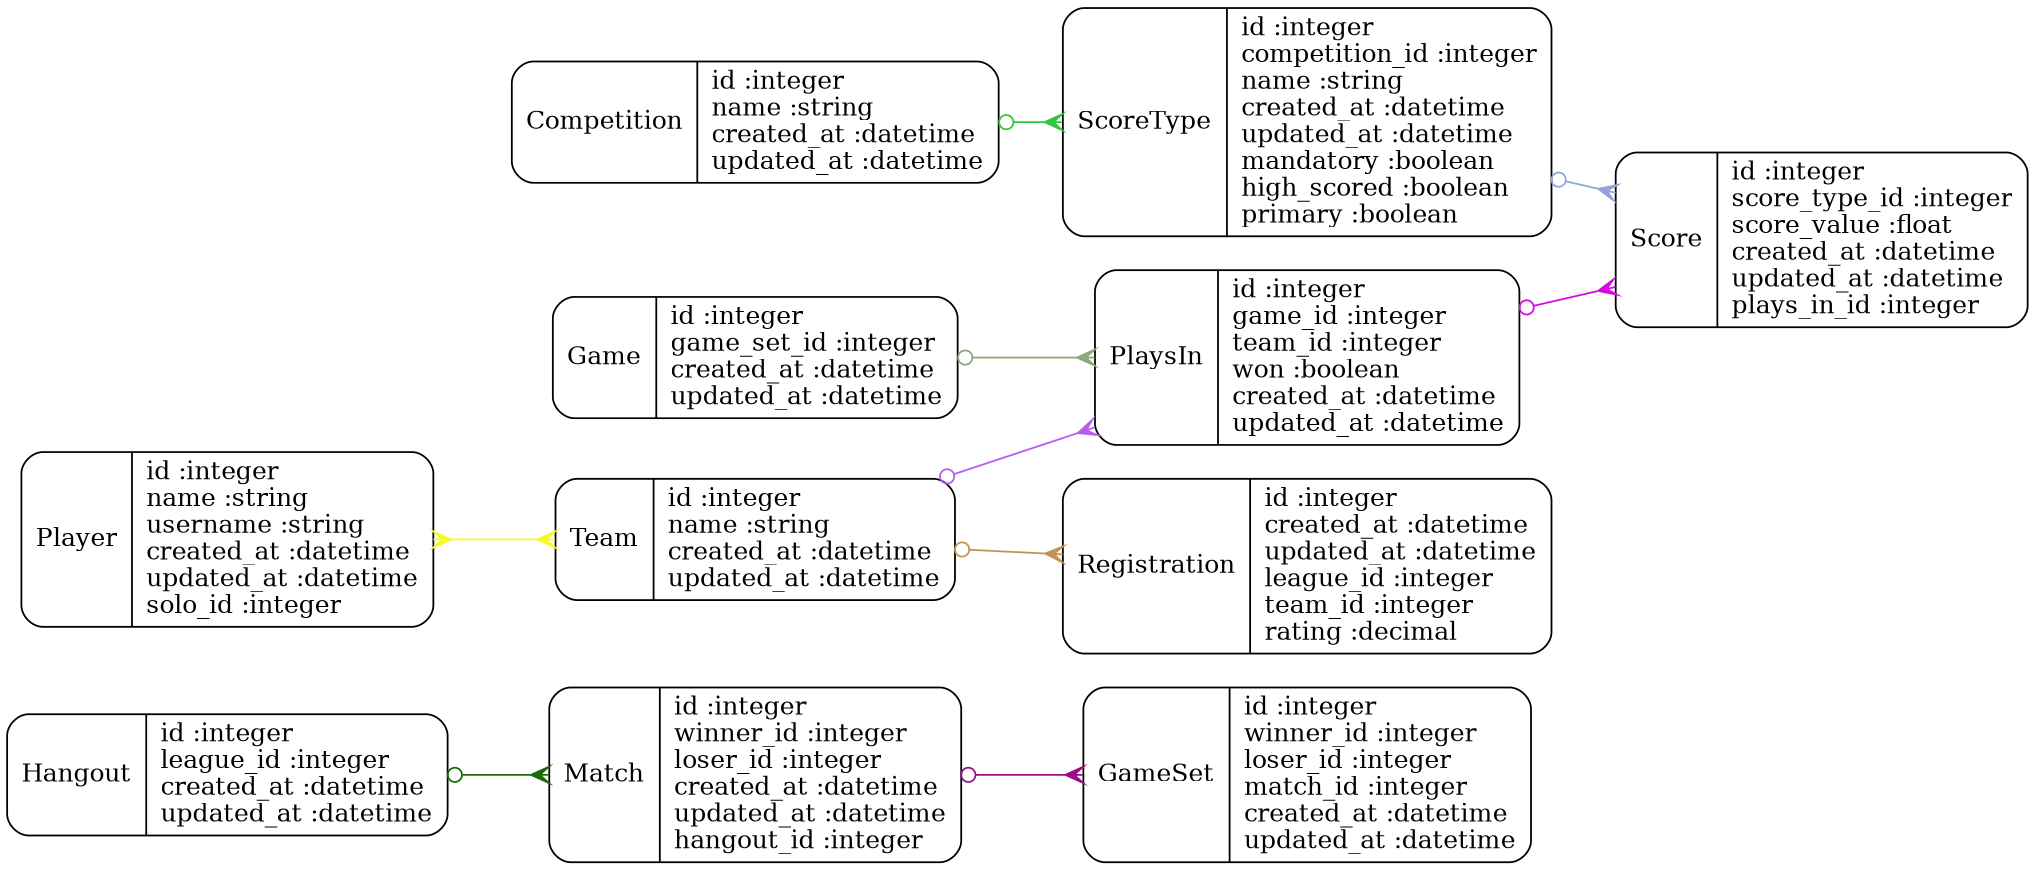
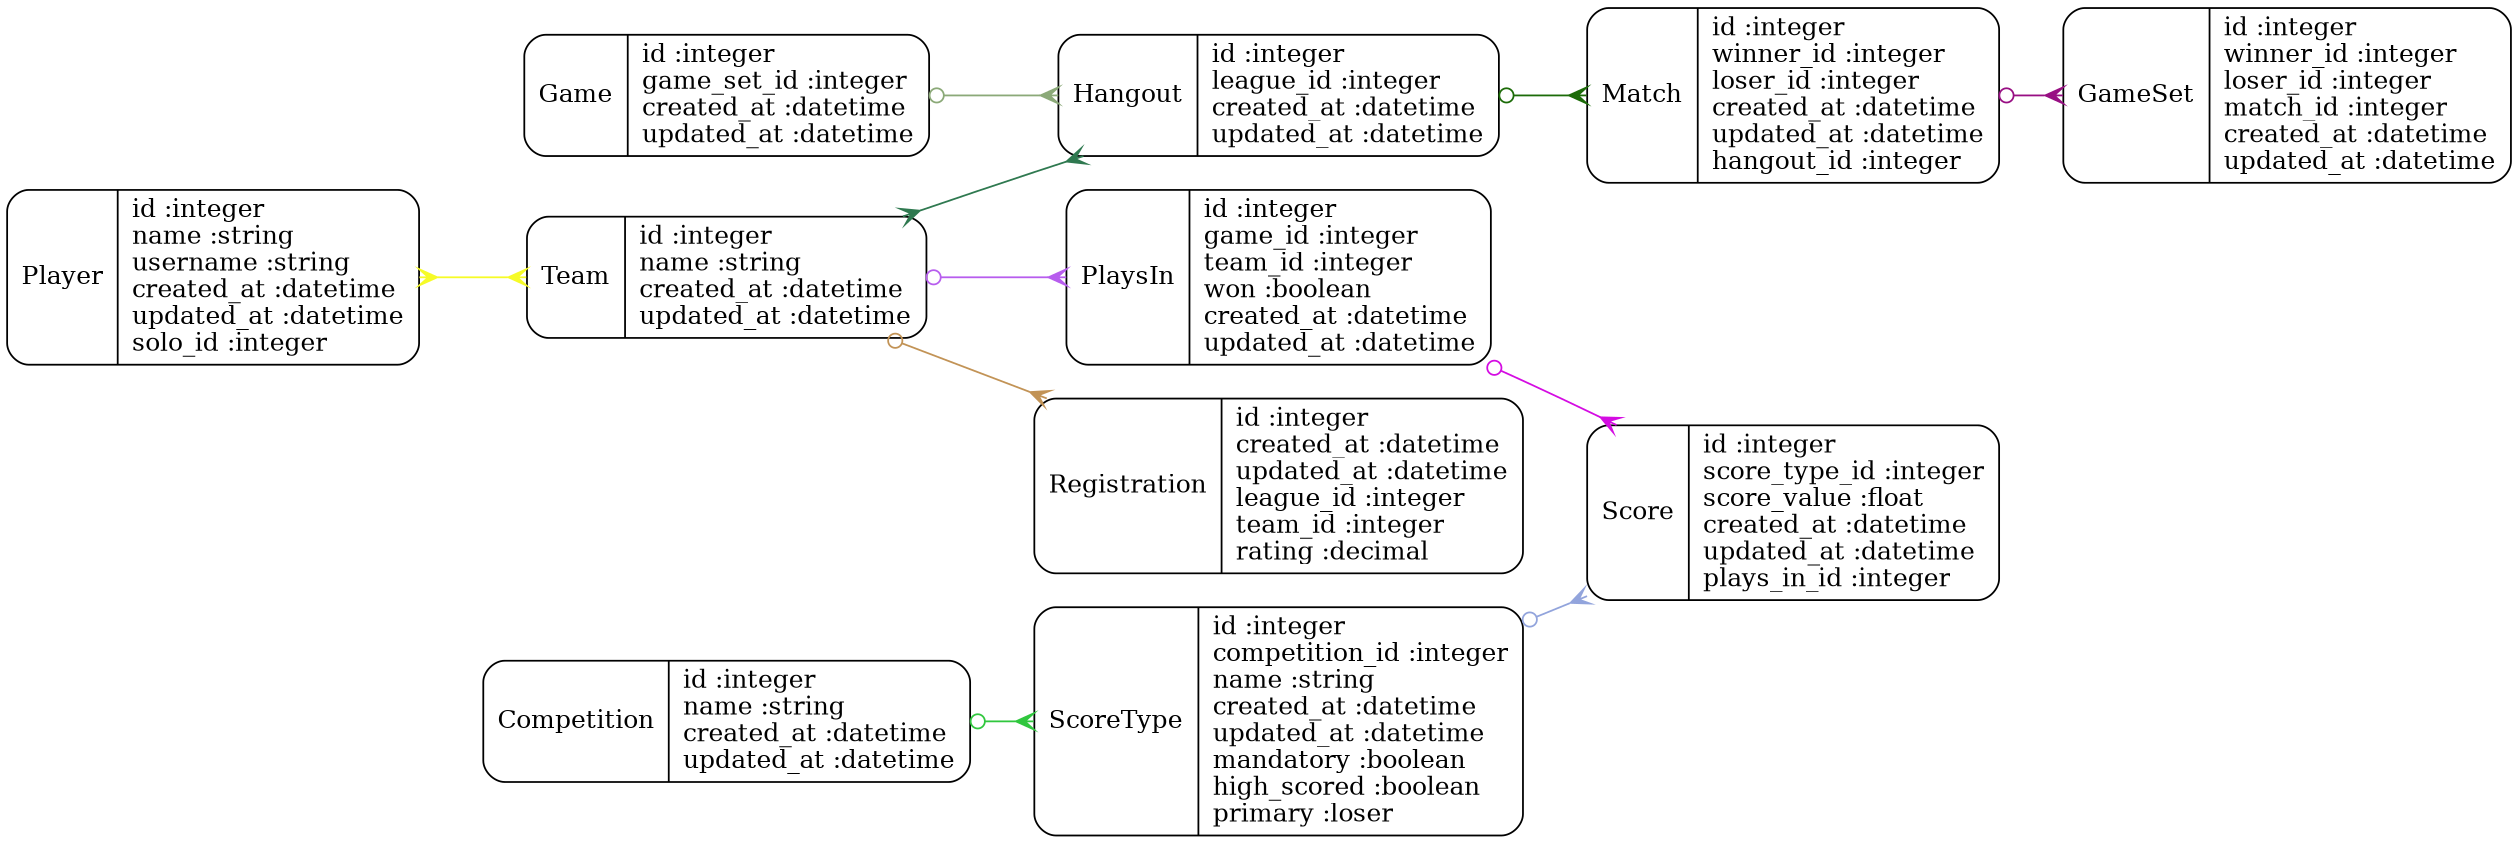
edge "Hangout" -- "Team": added
node "ScoreType": text "primary :boolean" -> "primary :loser"
edge "Game" -- "PlaysIn": now "Game" -- "Hangout"
